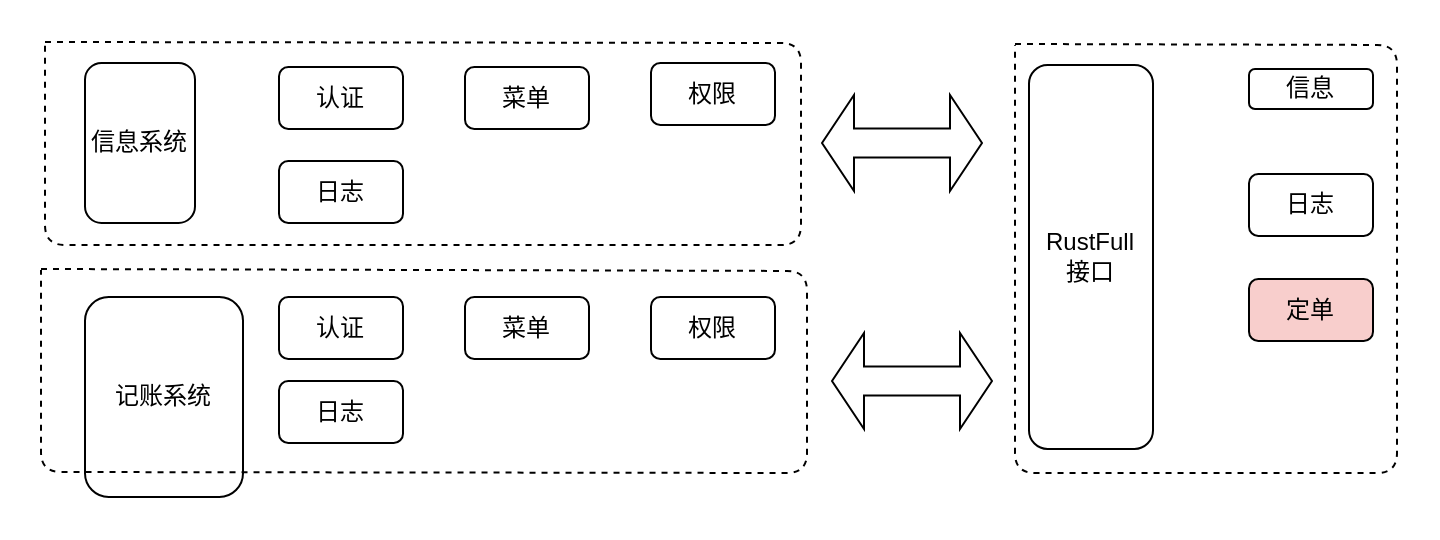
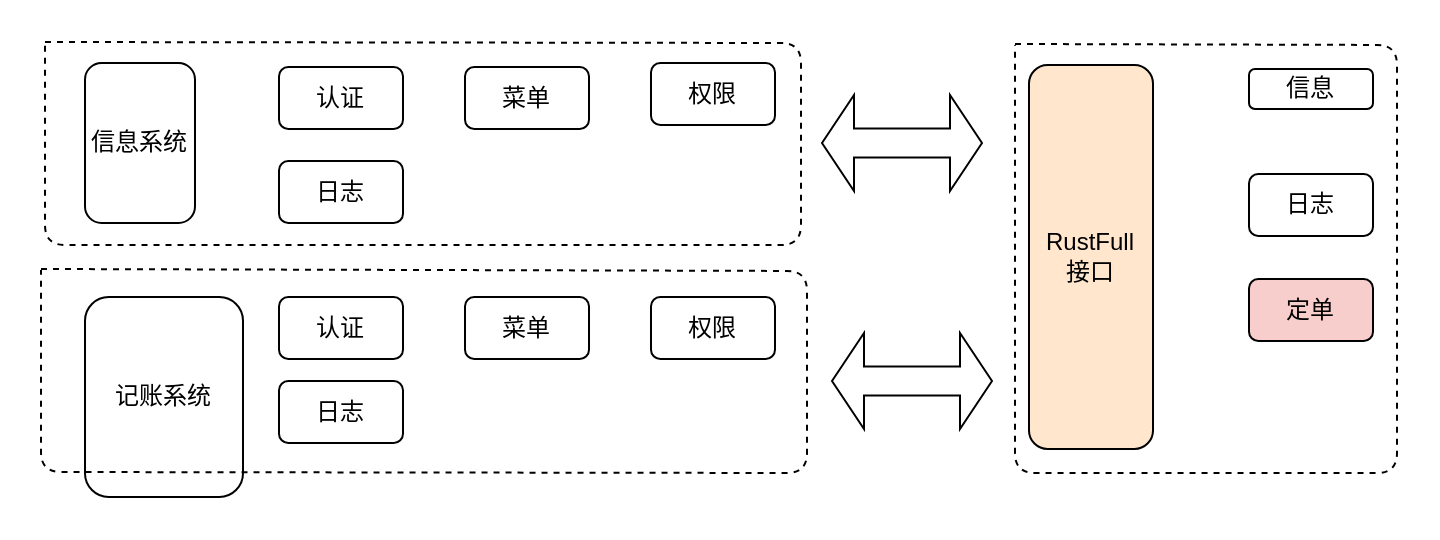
node "RustFull 接口": fillcolor #ffffff -> #ffe6cc
